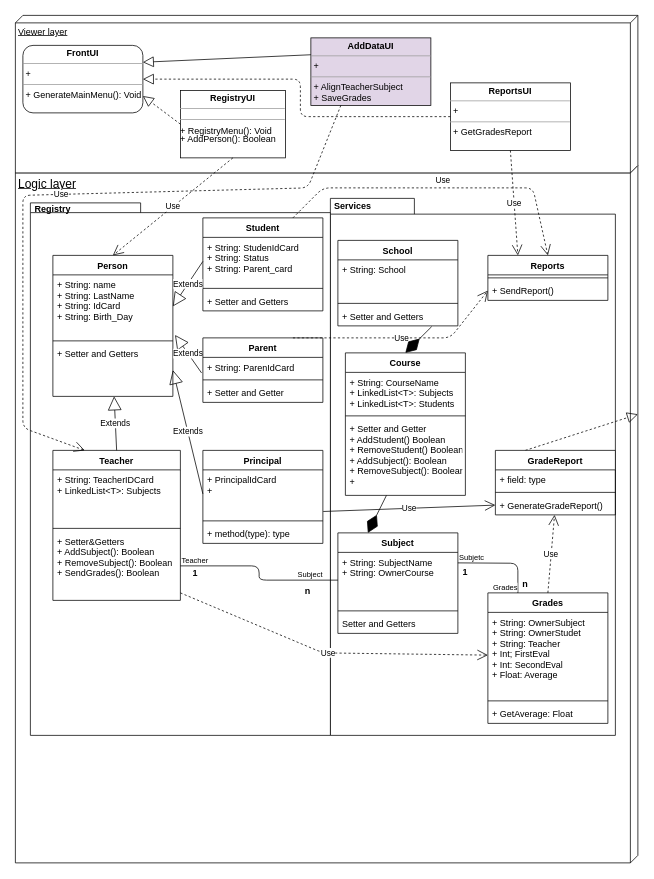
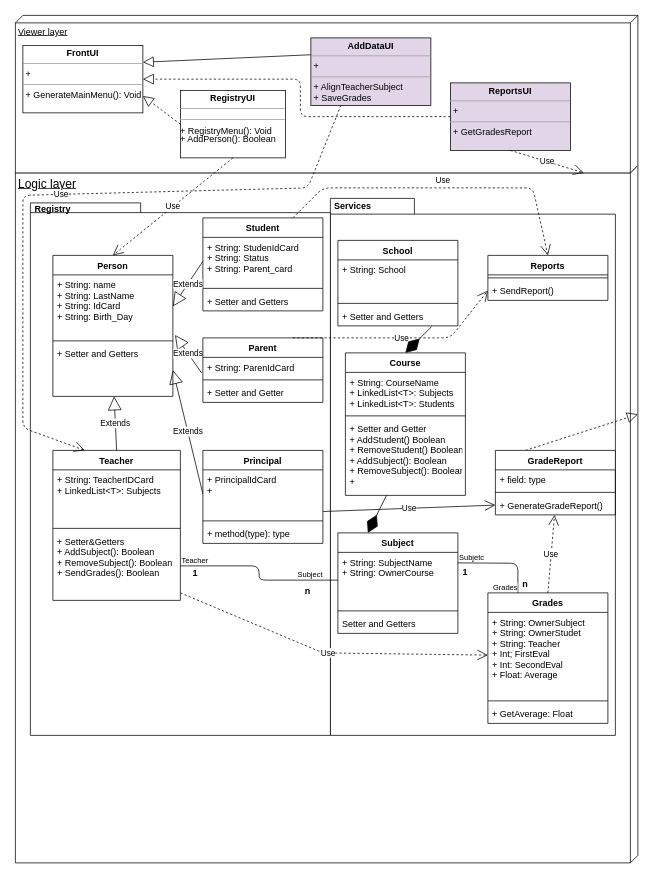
node "FrontUI + + GenerateMainMenu(): Void": shape rounded rectangle -> rectangle
node "ReportsUI + + GetGradesReport": fillcolor #ffffff -> #e1d5e7
edge "ReportsUI + + GetGradesReport" -> "Reports": now "ReportsUI + + GetGradesReport" -> "Viewer layer"
